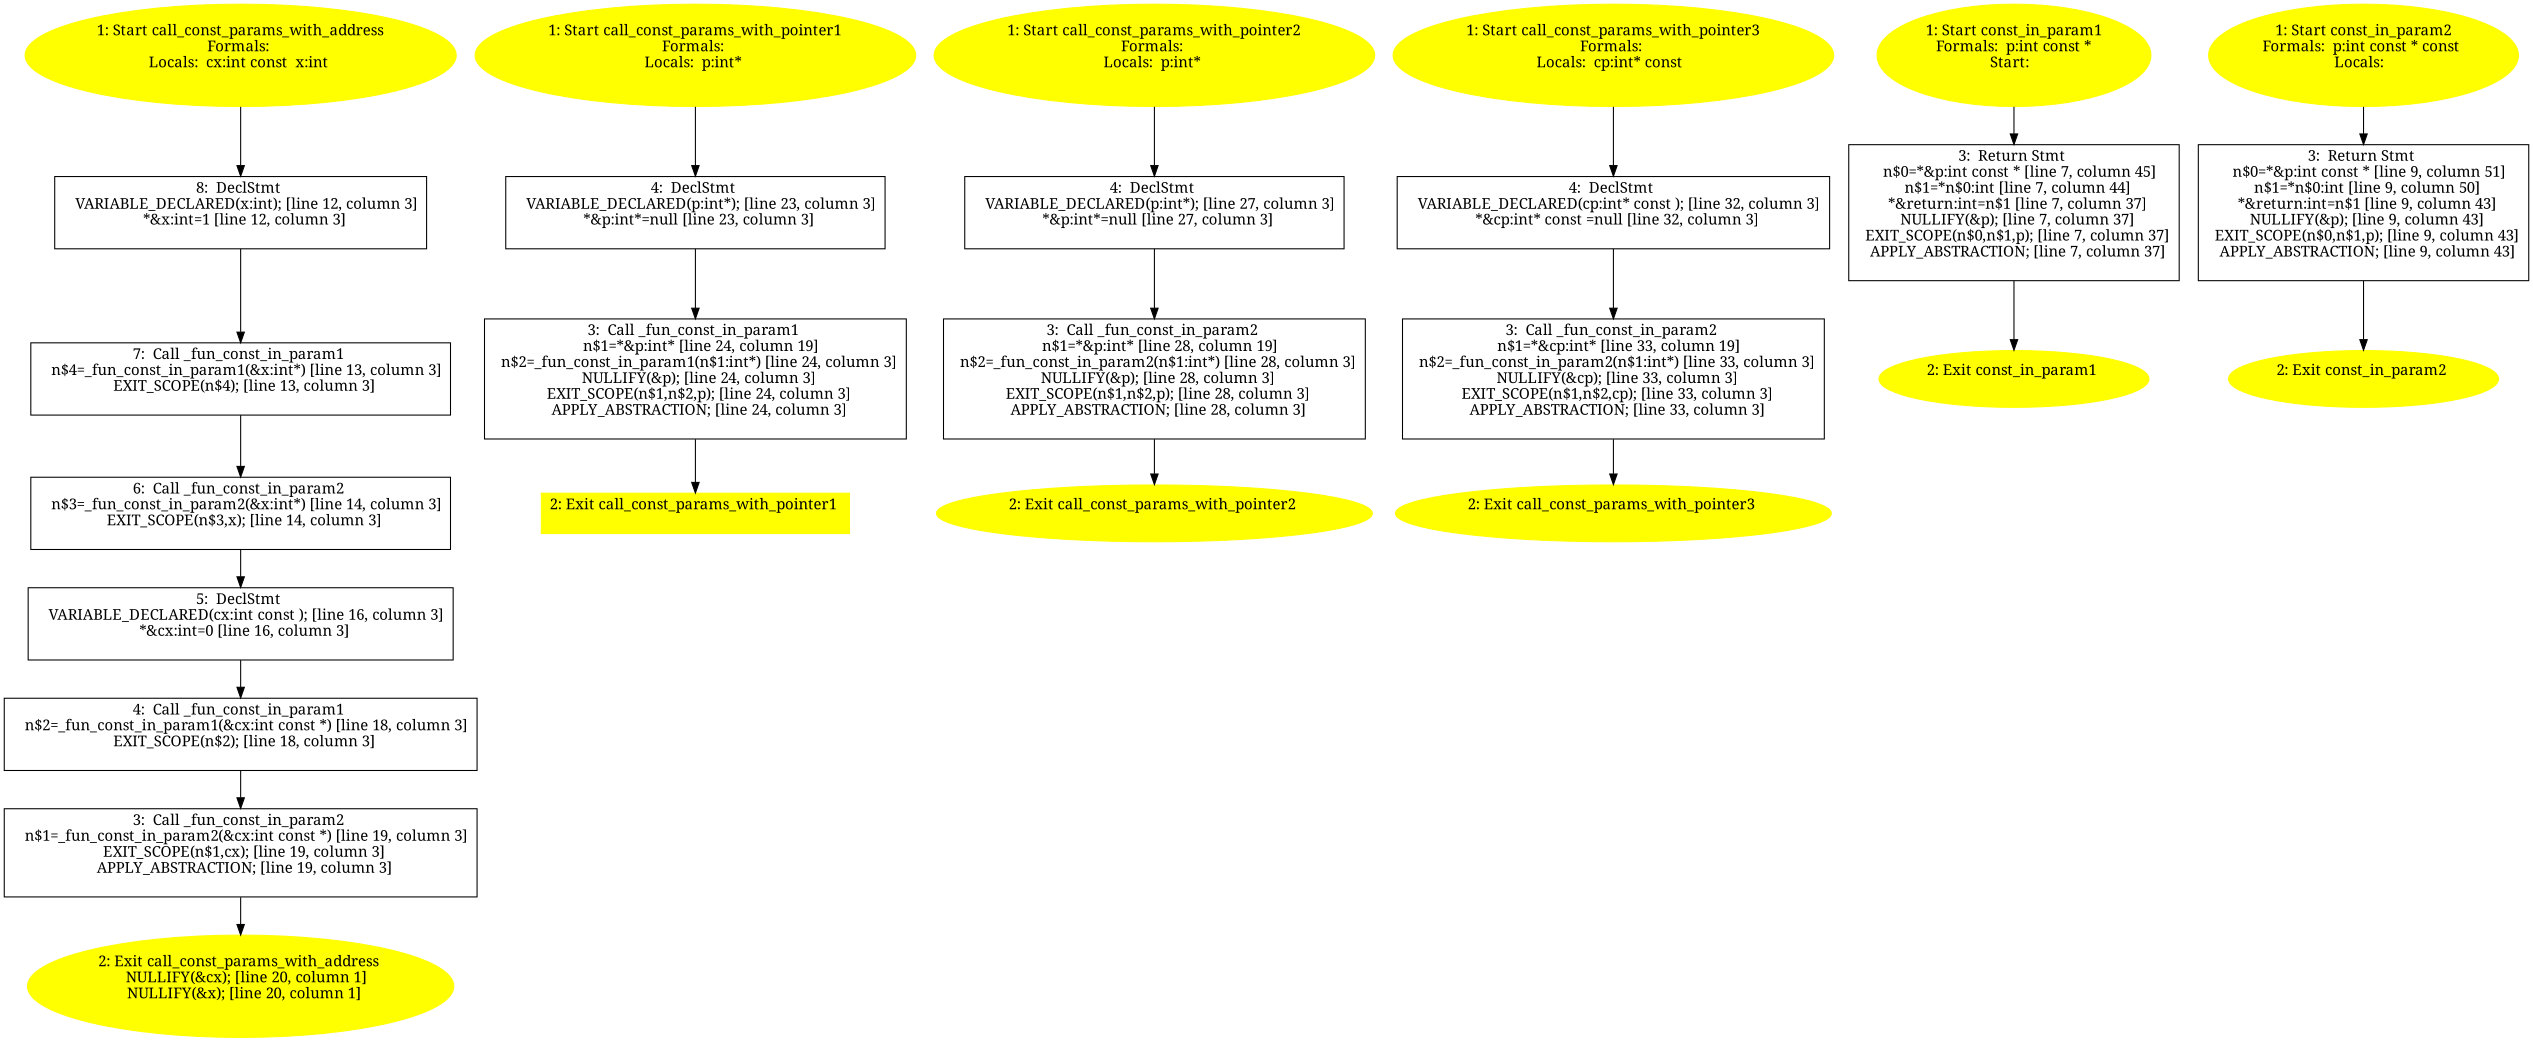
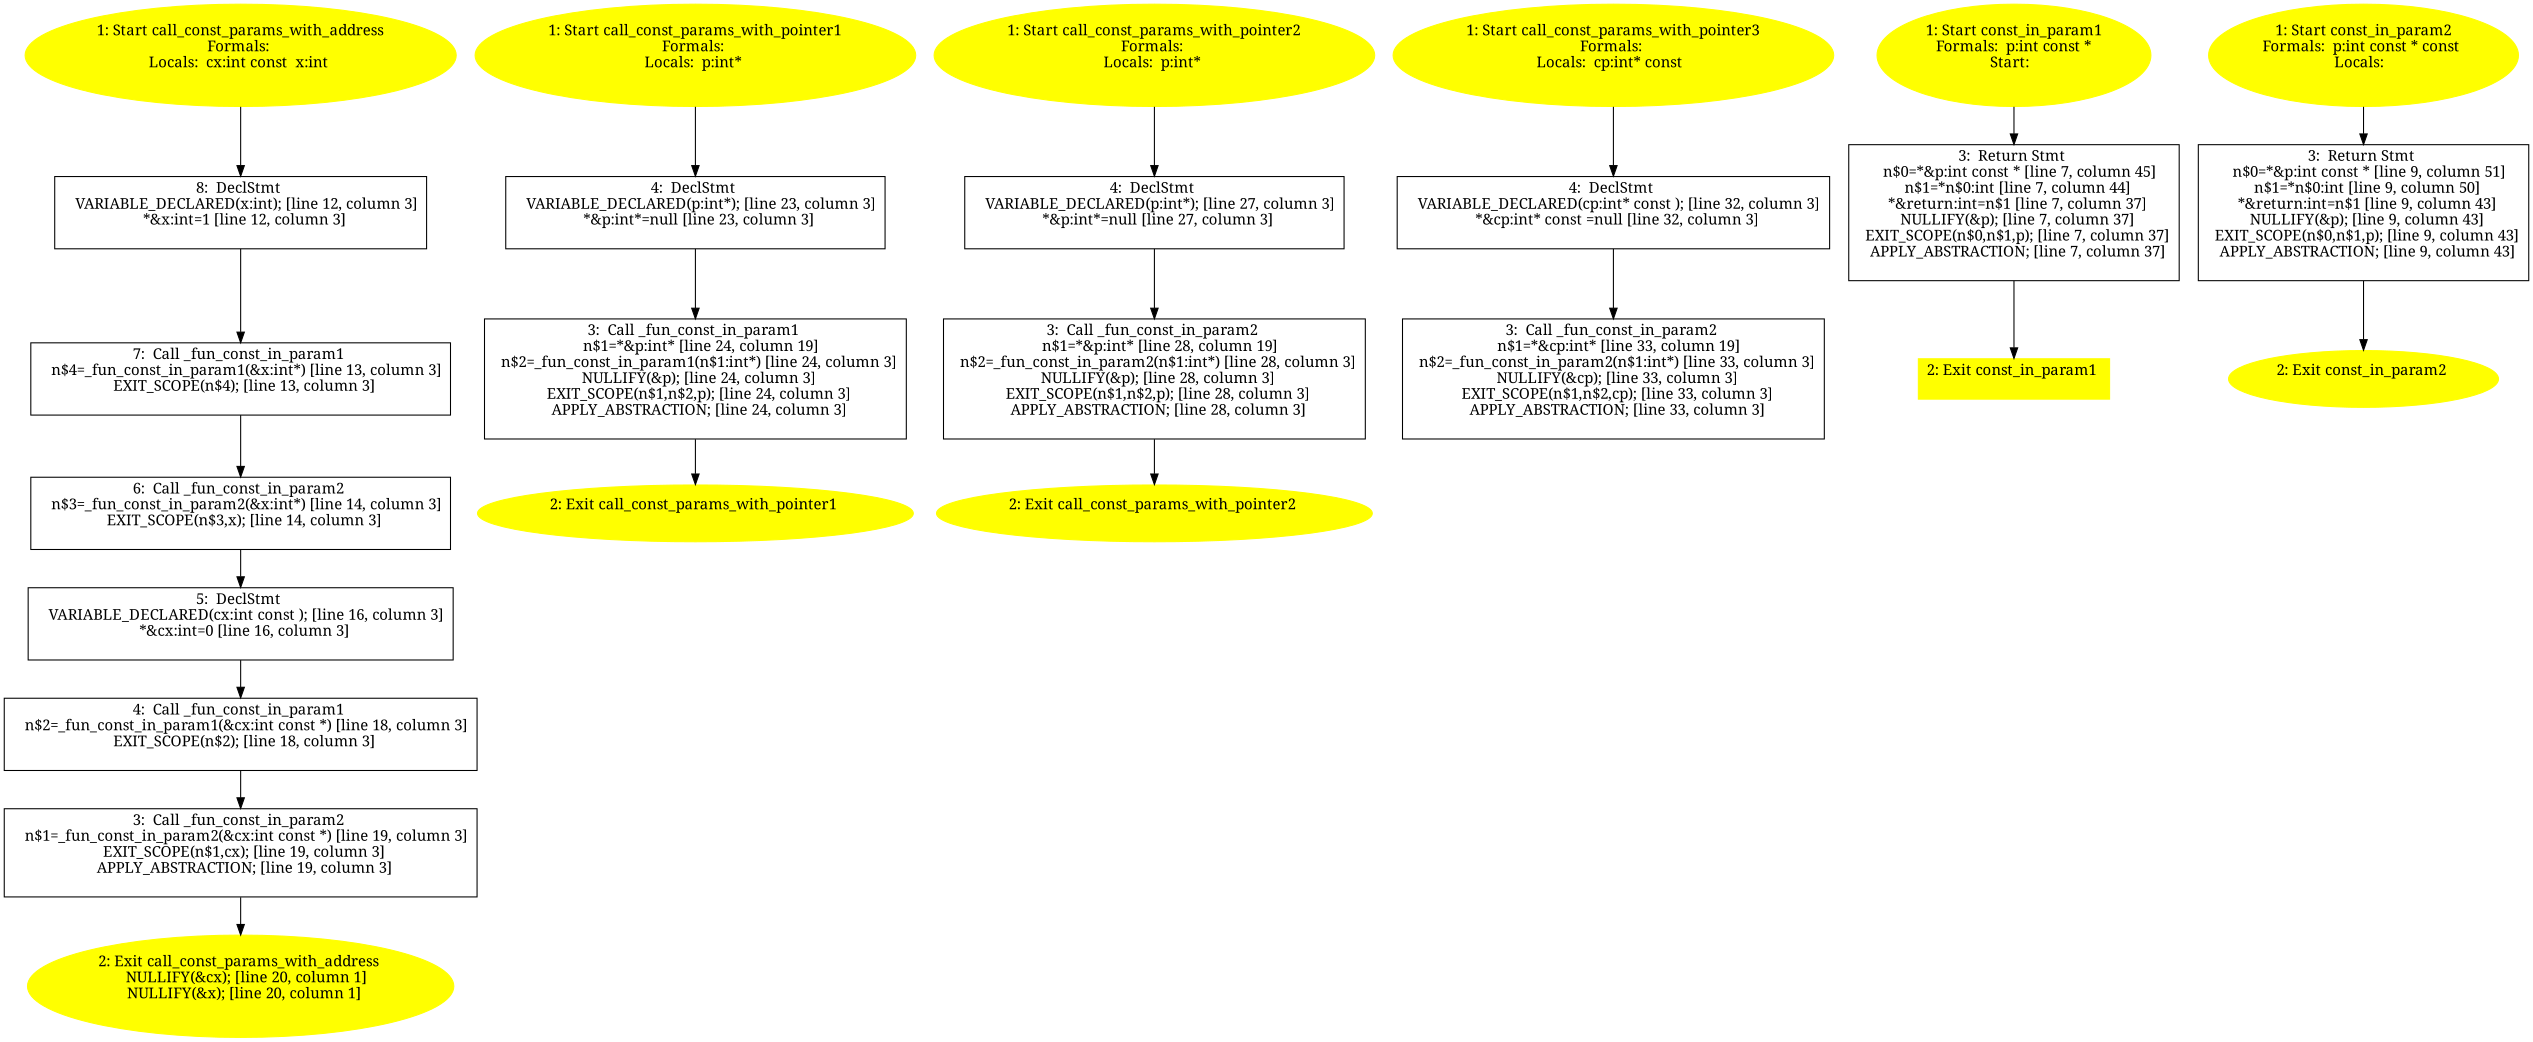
node "2: Exit const_in_param1": shape ellipse -> box
node "2: Exit call_const_params_with_pointer1": shape box -> ellipse
node "2: Exit call_const_params_with_pointer3": removed
